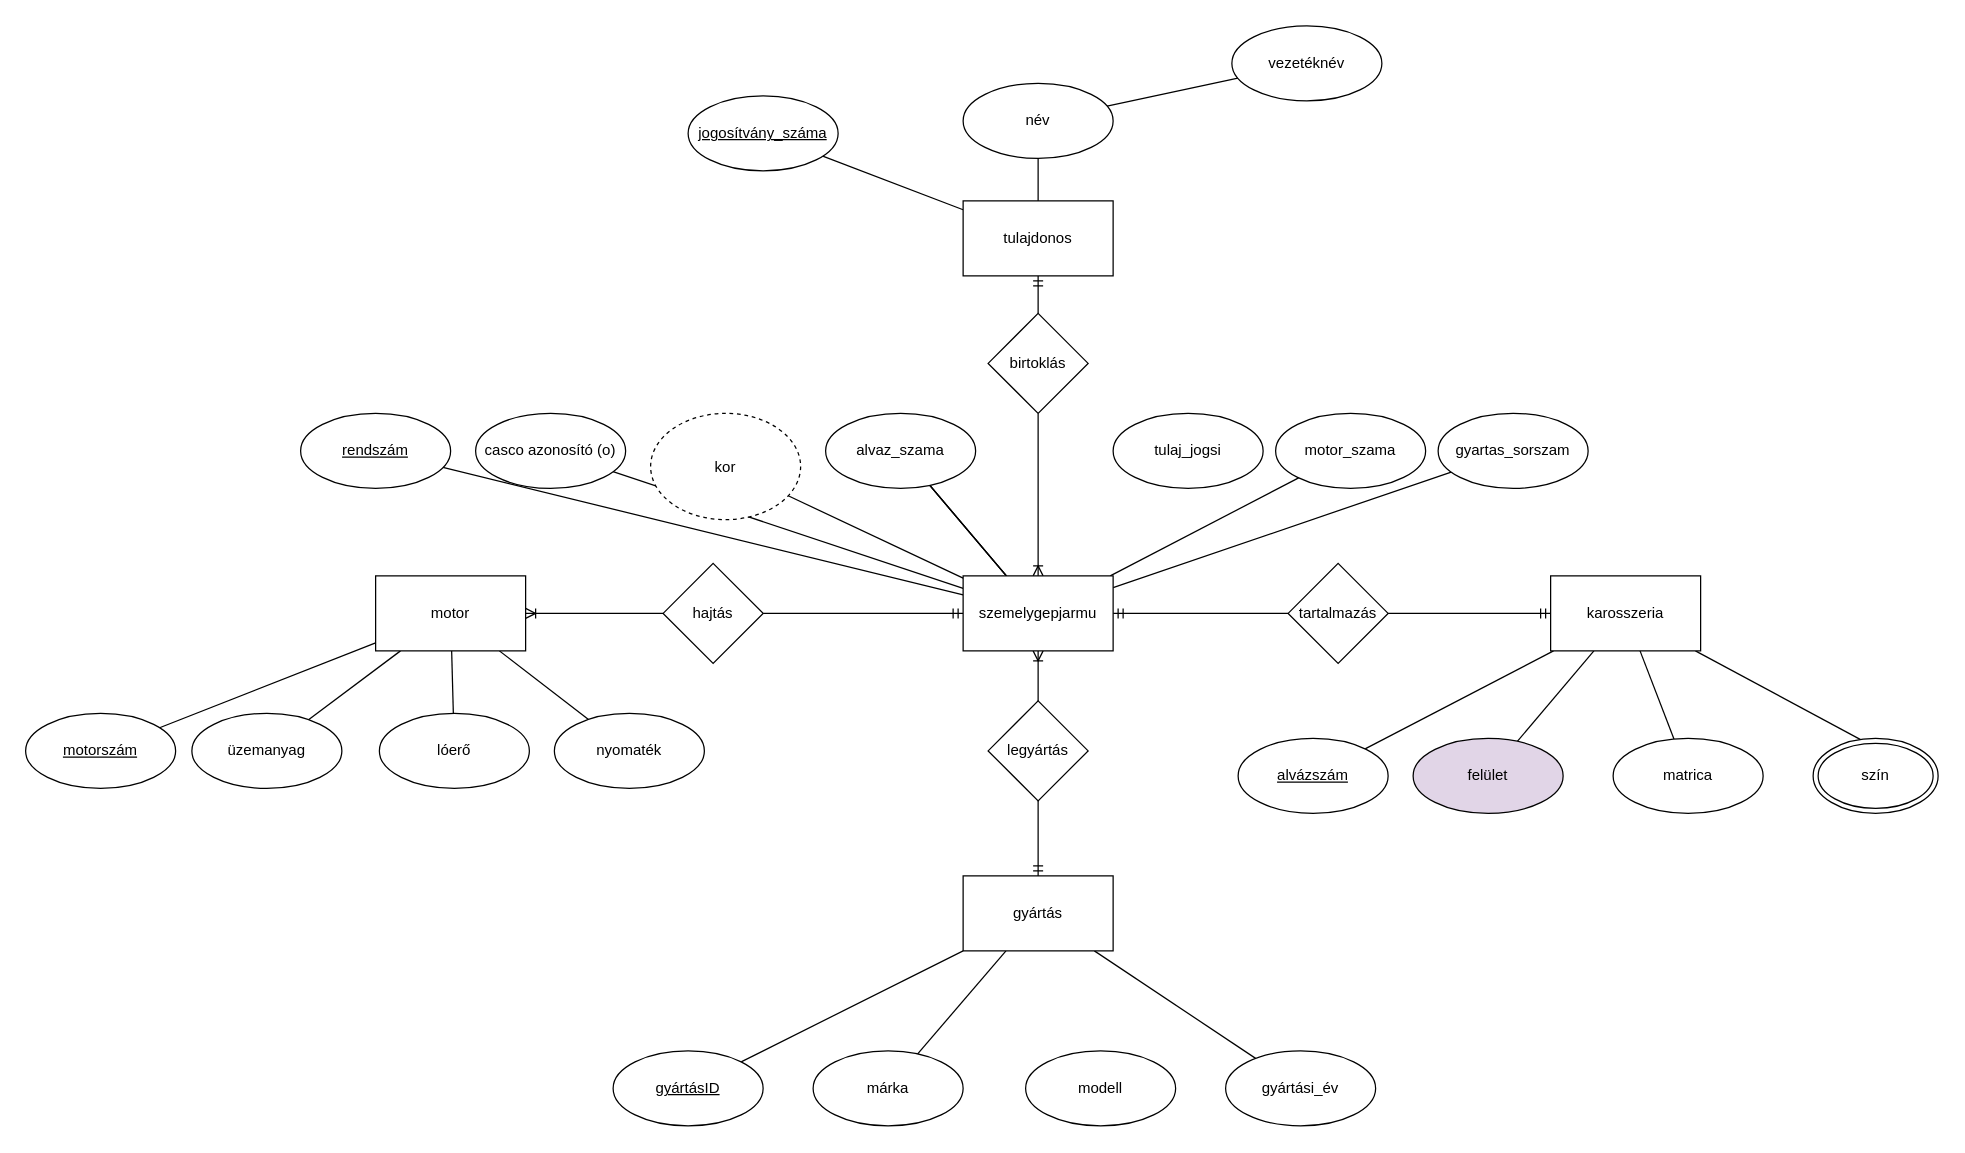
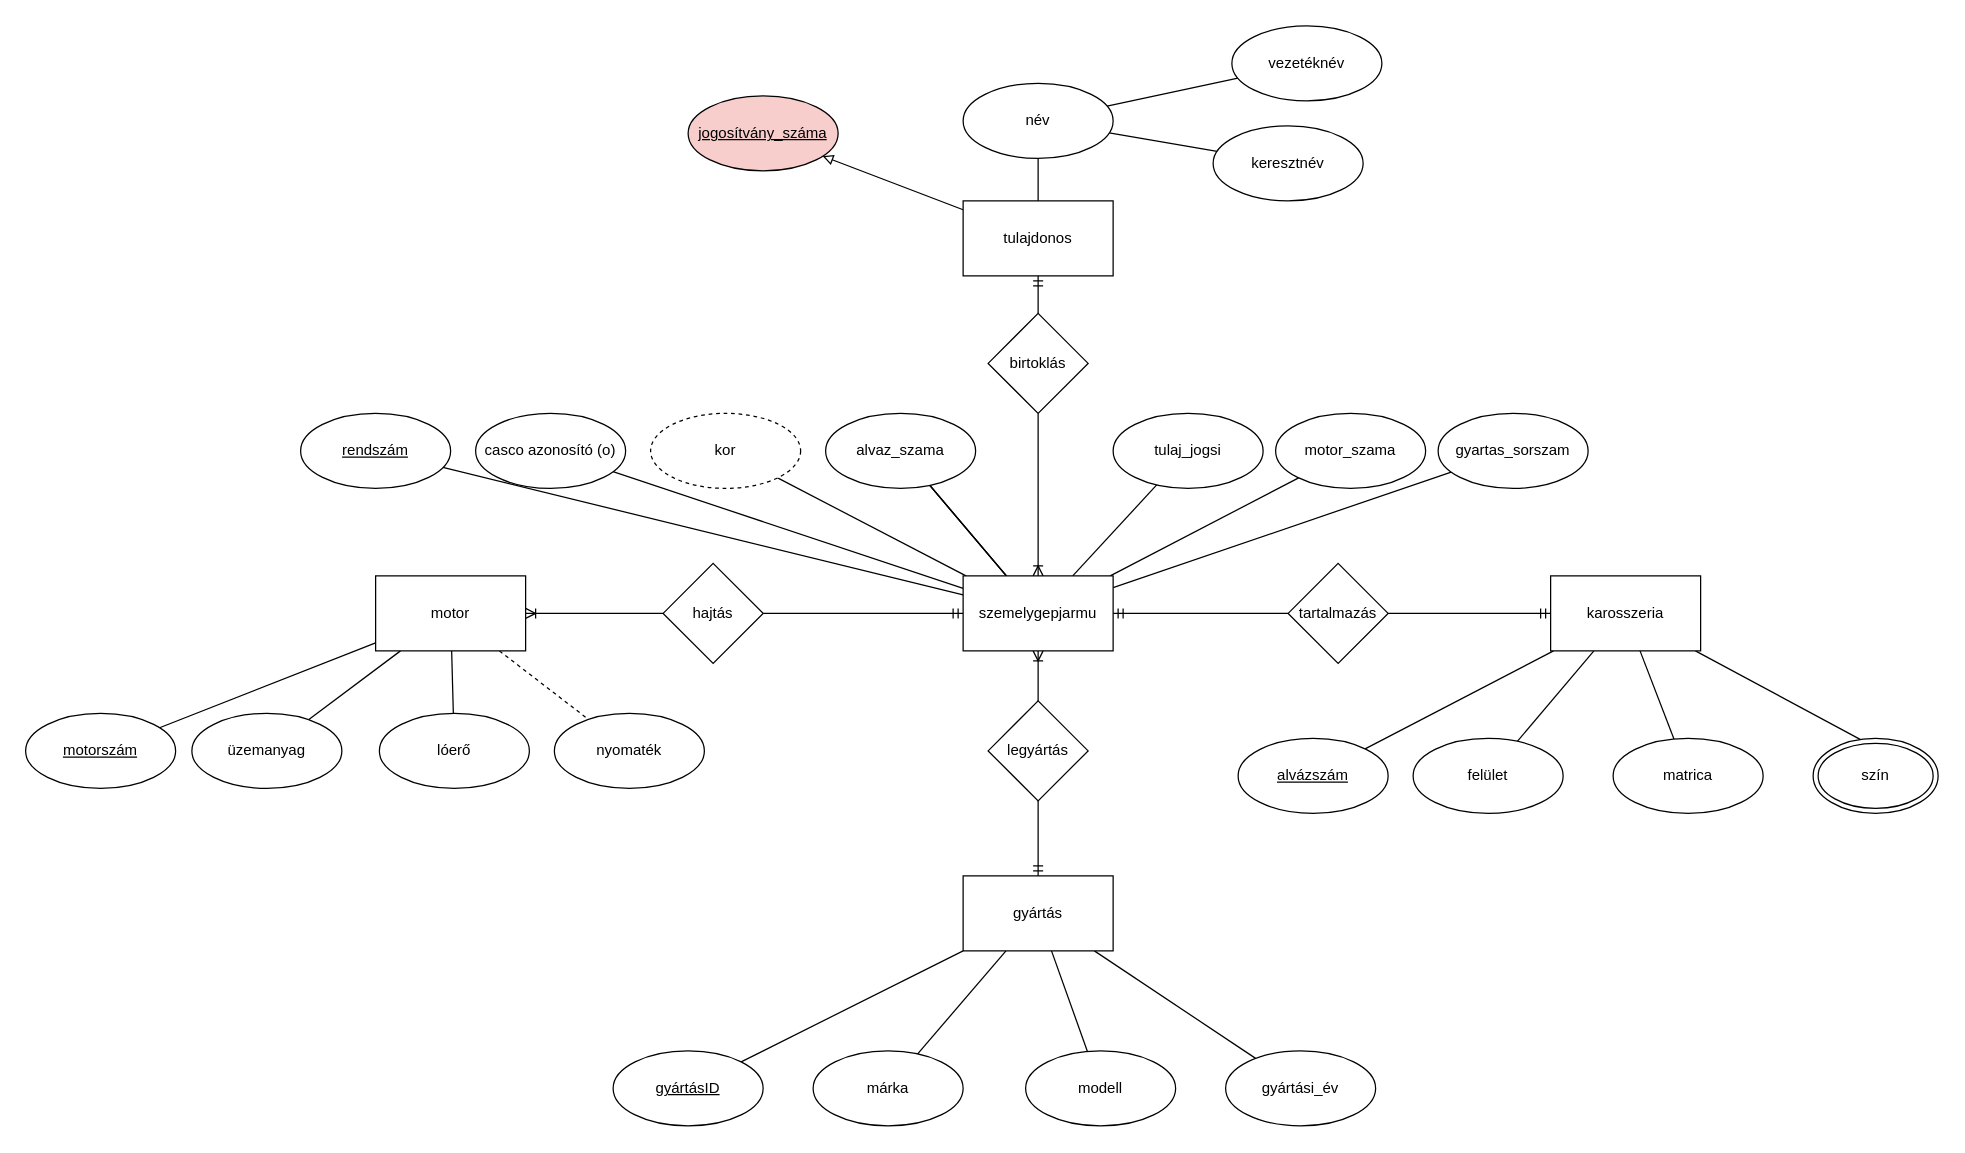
node "jogosítvány_száma": fillcolor #ffffff -> #f8cecc
edge "név" -- "keresztnév": added
edge "jogosítvány_száma" -- "tulajdonos": arrowhead none -> block
node "keresztnév": added
node "kor": size 150x106 -> 150x75
edge "tulaj_jogsi" -- "szemelygepjarmu": added
edge "motor" -- "nyomaték": style solid -> dashed
node "felület": fillcolor #e1d5e7 -> #ffffff
edge "gyártás" -- "modell": added
